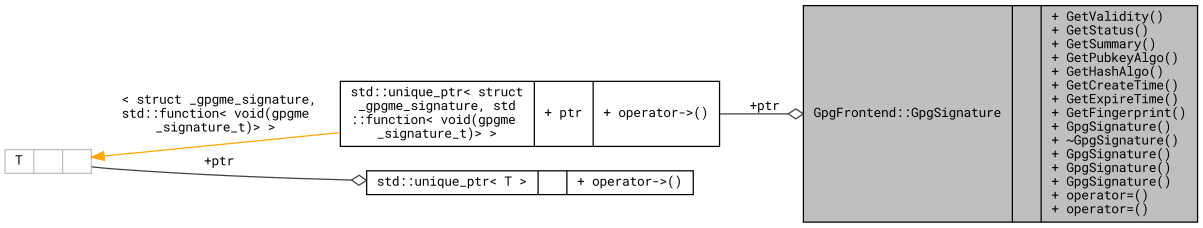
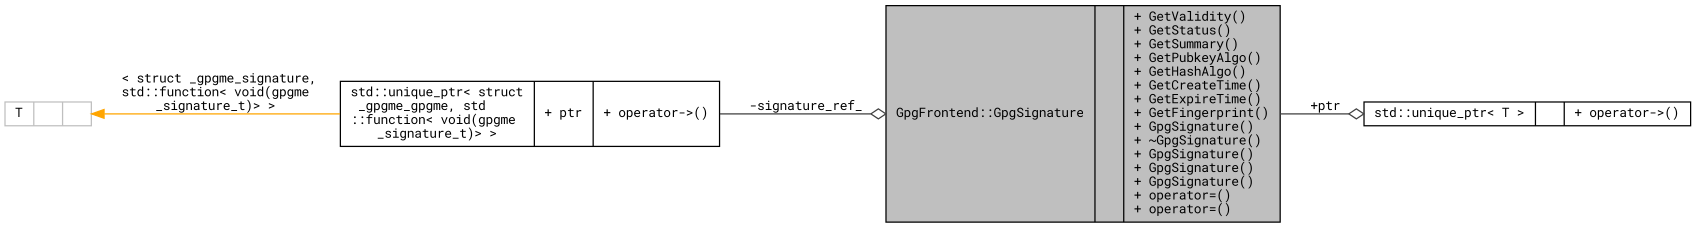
node "std::unique_ptr< struct": text "_gpgme_signature, std" -> "_gpgme_gpgme, std"
edge "std::unique_ptr< struct" -> "GpgFrontend::GpgSignature": label " +ptr" -> " -signature_ref_"
edge "T" -> "std::unique_ptr< T >": now "GpgFrontend::GpgSignature" -> "std::unique_ptr< T >"
